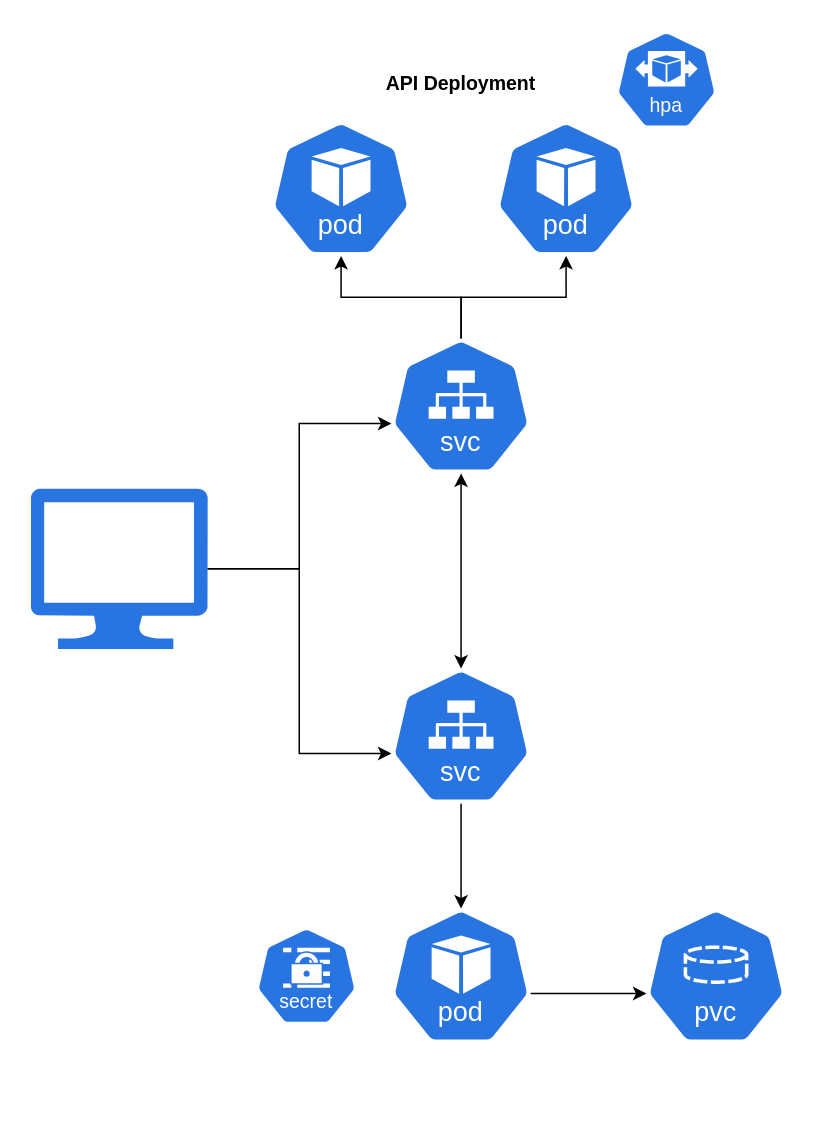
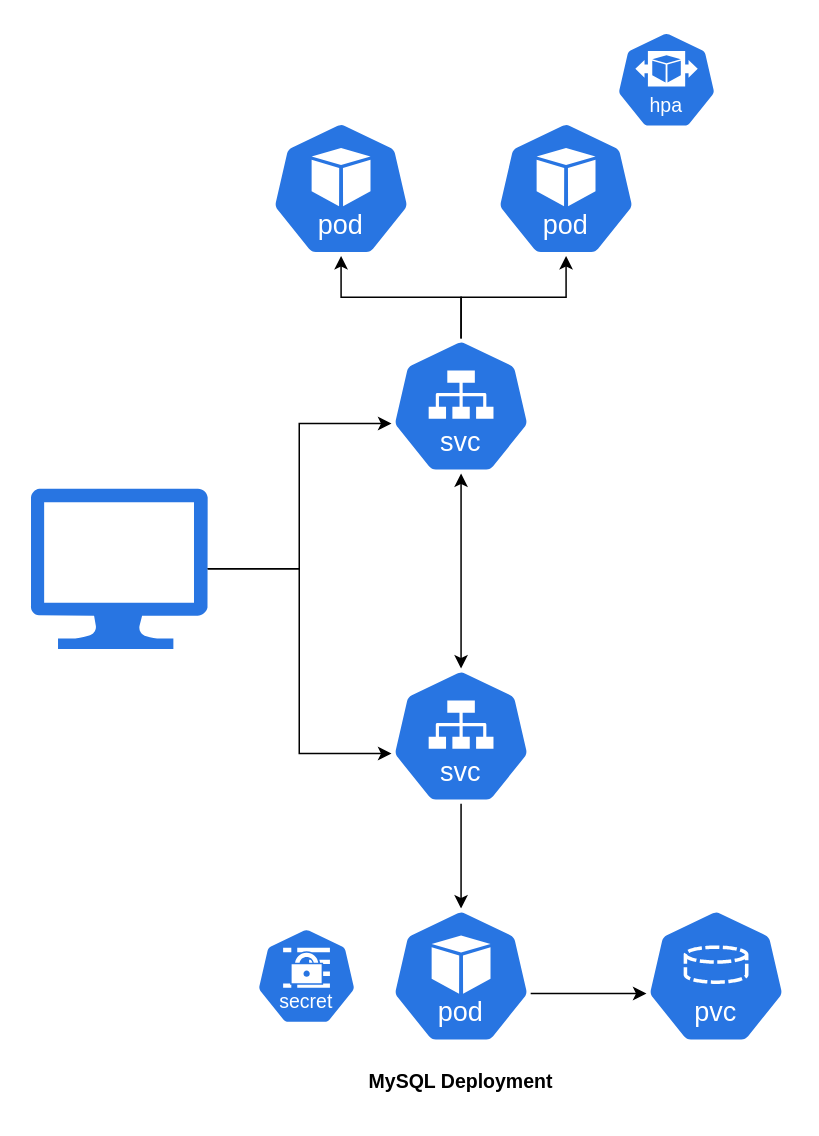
node "API Deployment": removed
node "MySQL Deployment": added
